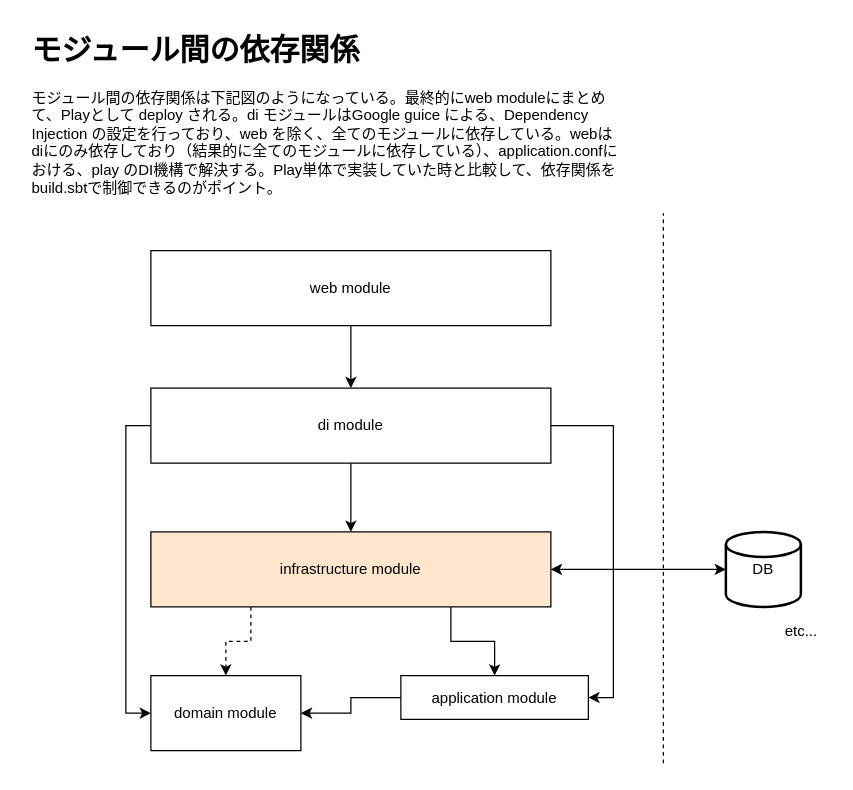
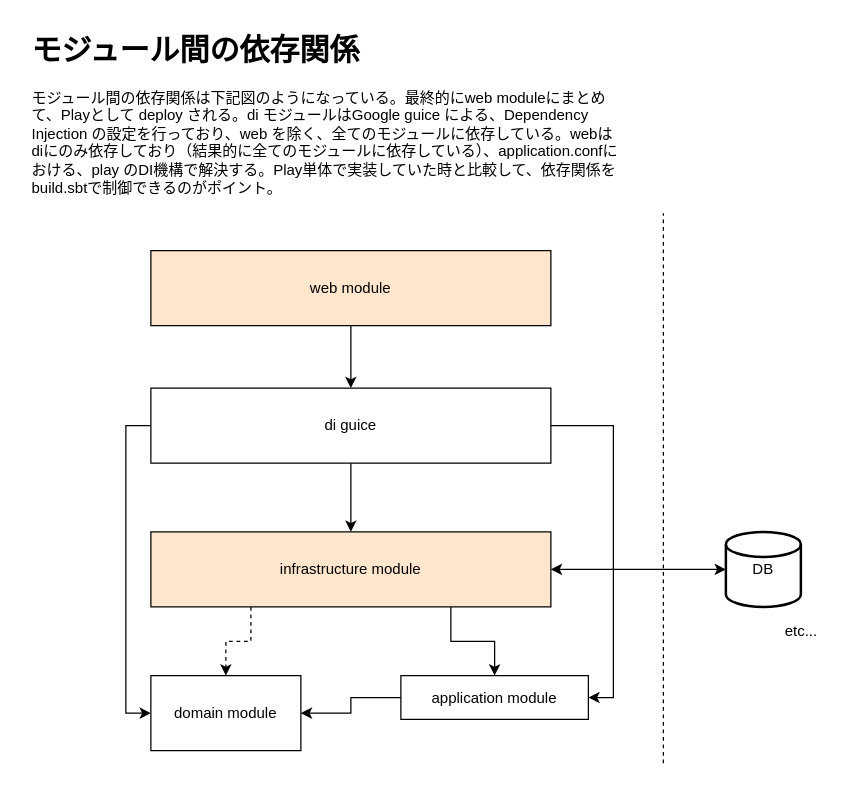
node "web module": fillcolor #ffffff -> #ffe6cc
node "di module": label "di module" -> "di guice"
